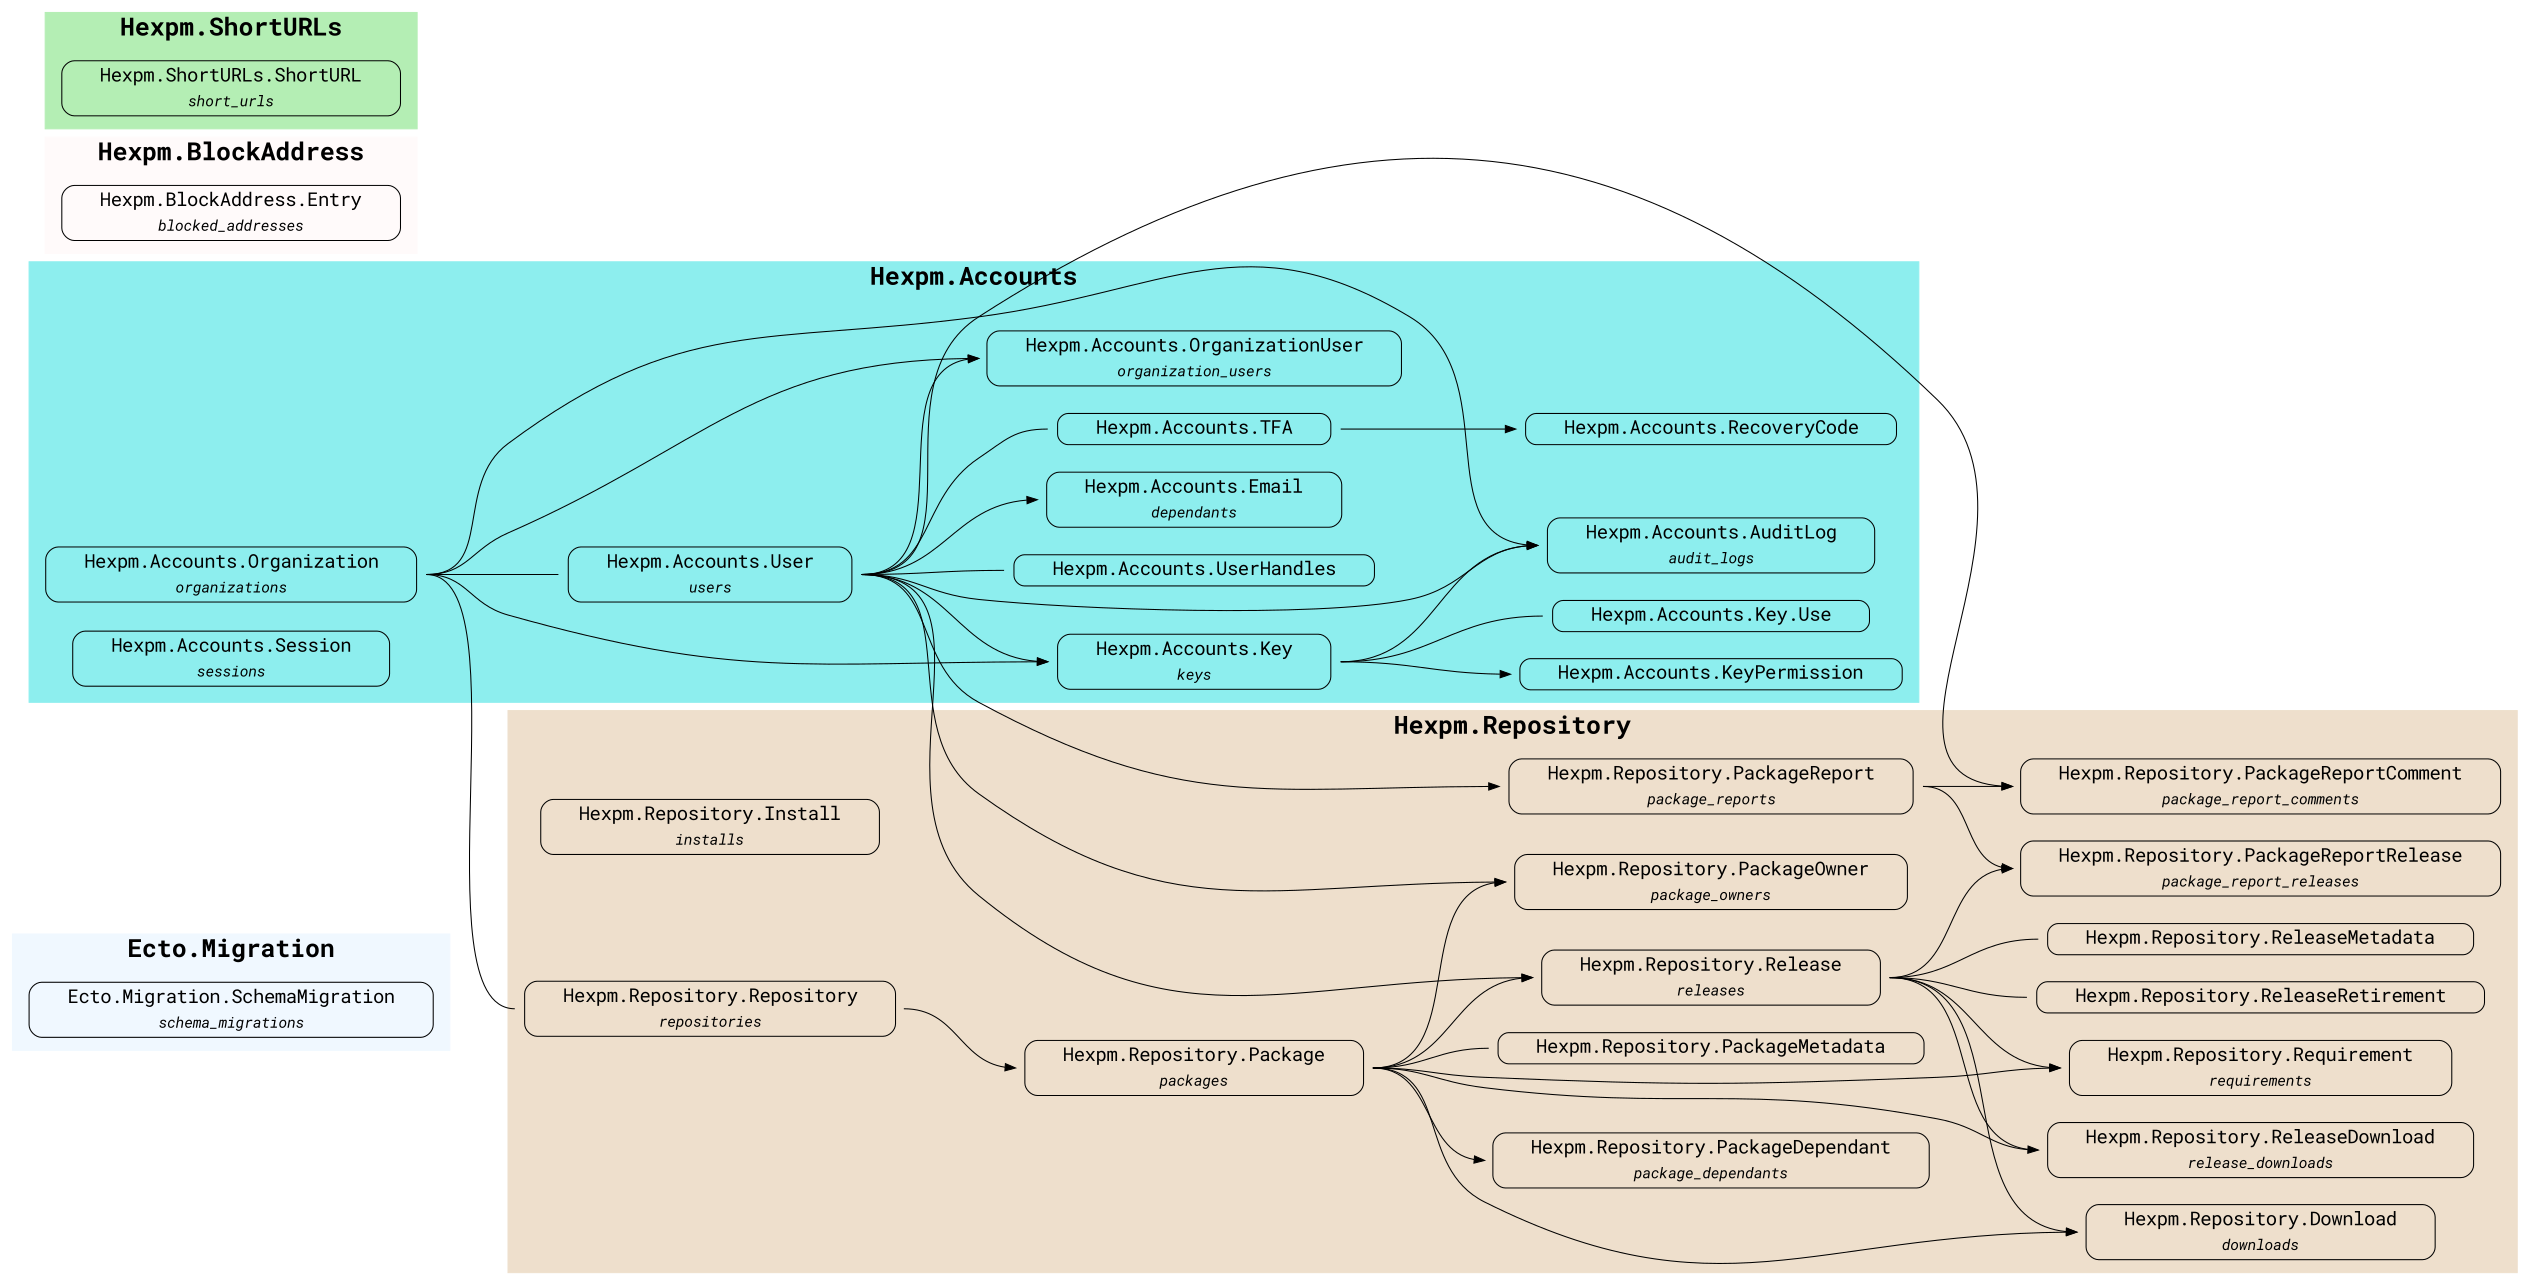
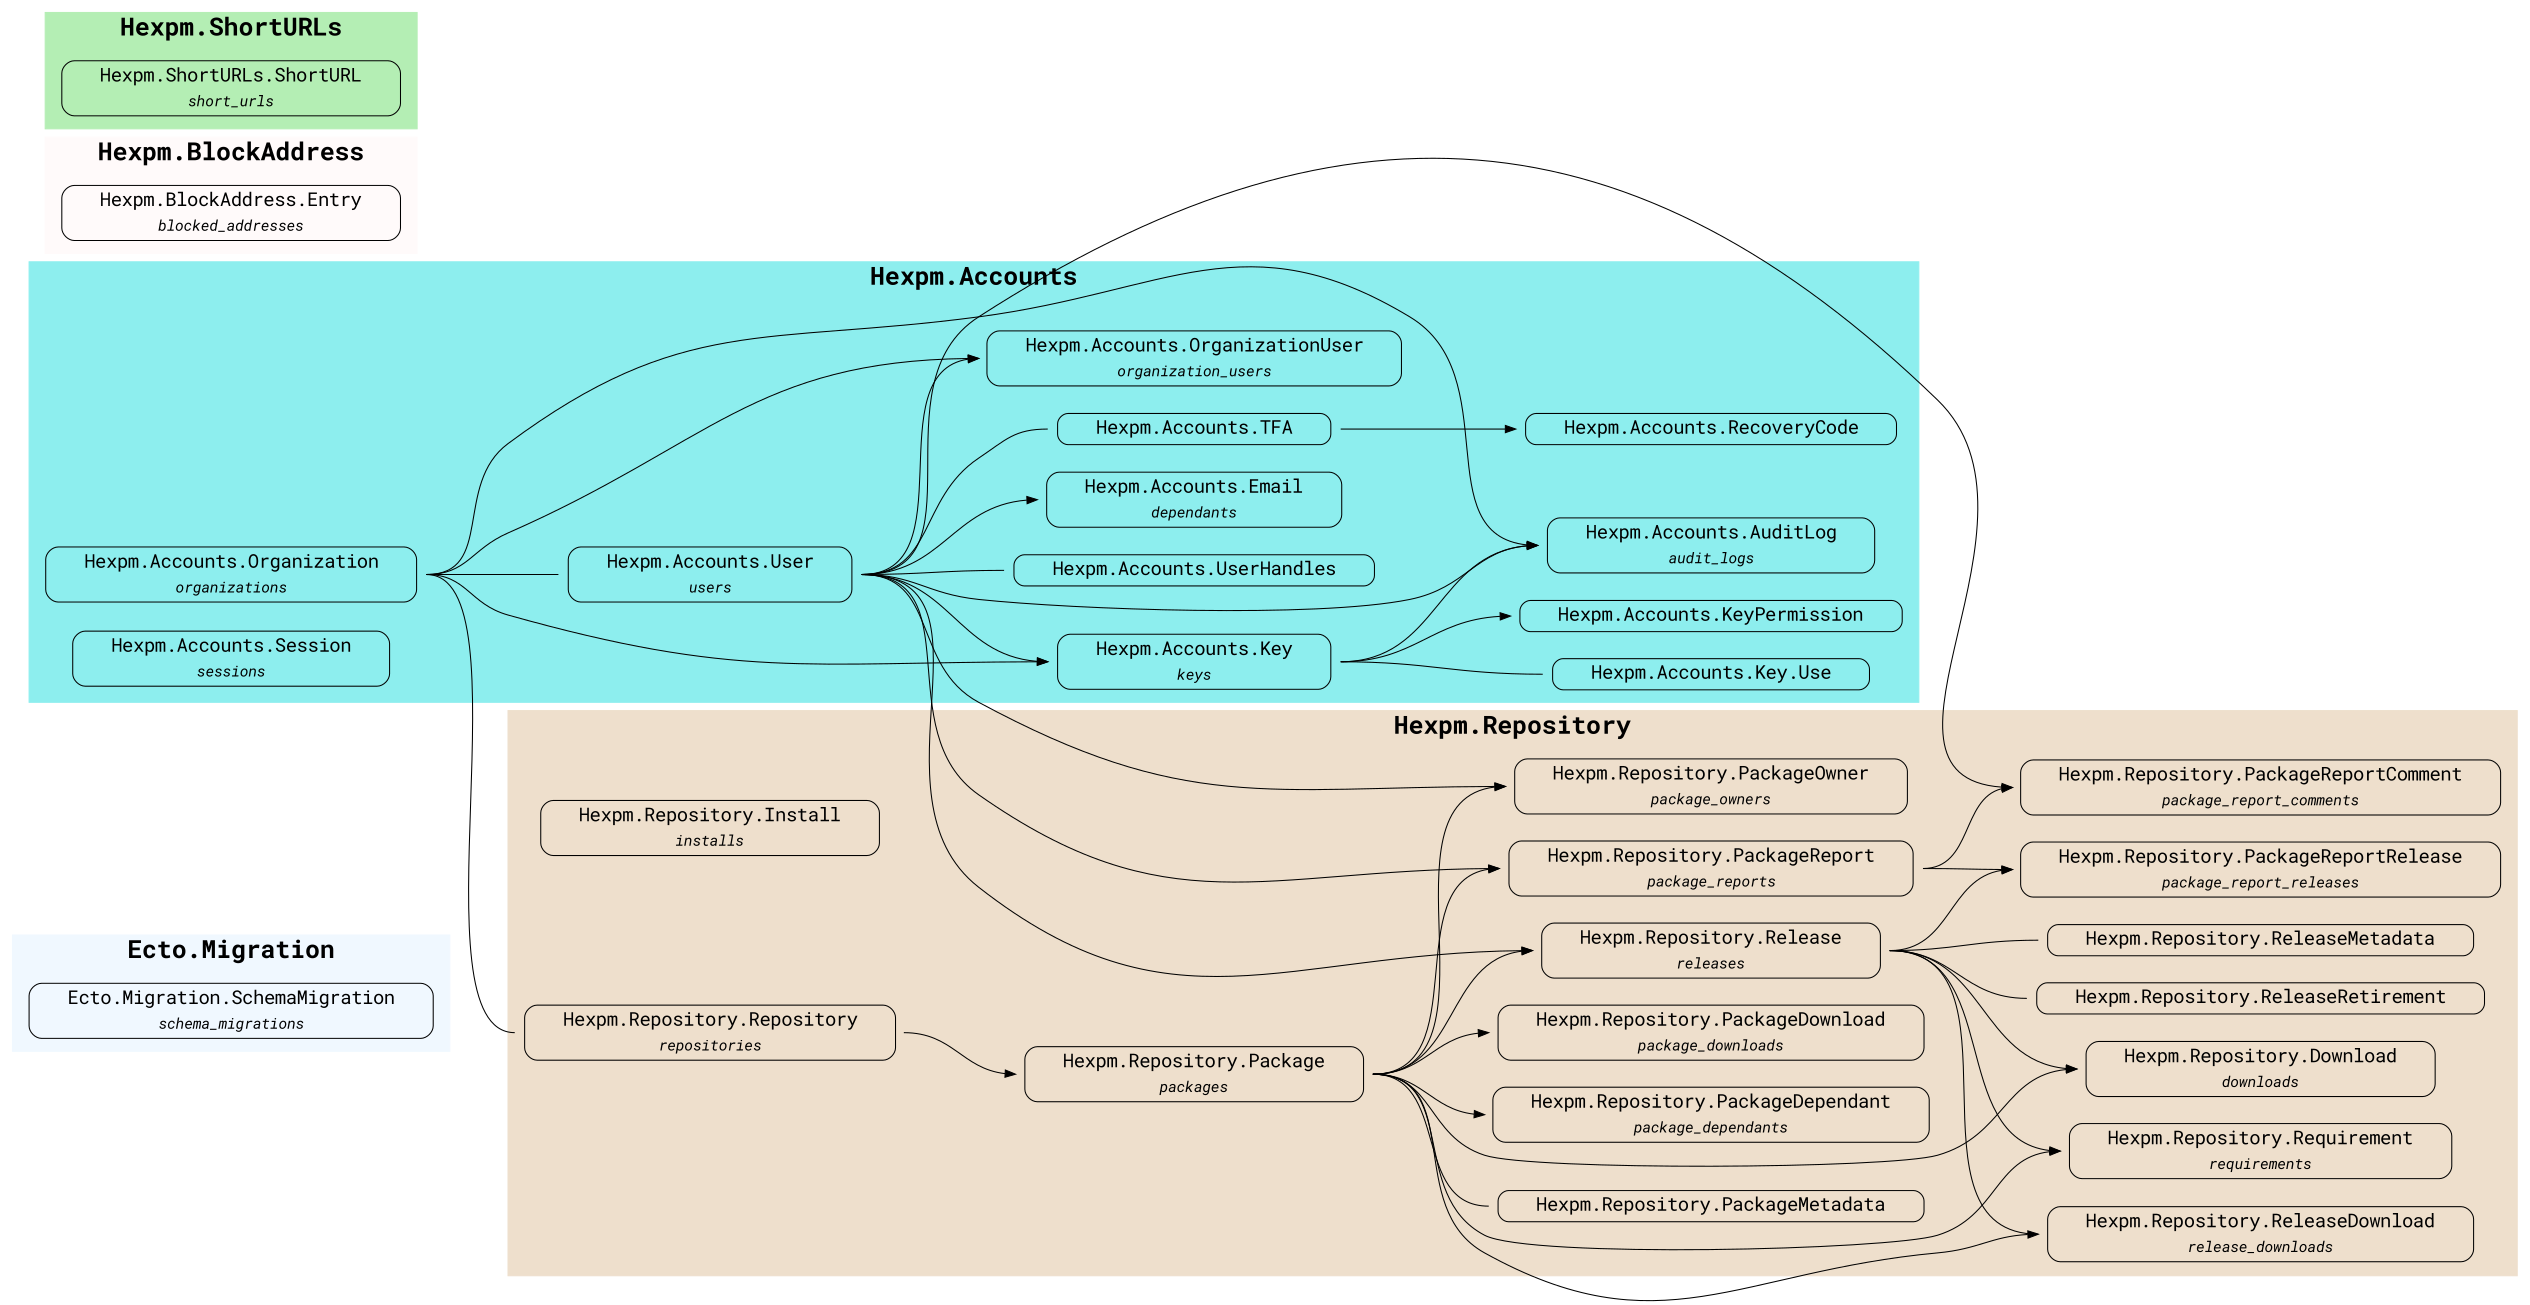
edge "Hexpm.Repository.Package" -> "Hexpm.Repository.PackageReport": added
node "Hexpm.Repository.PackageDownload": added
